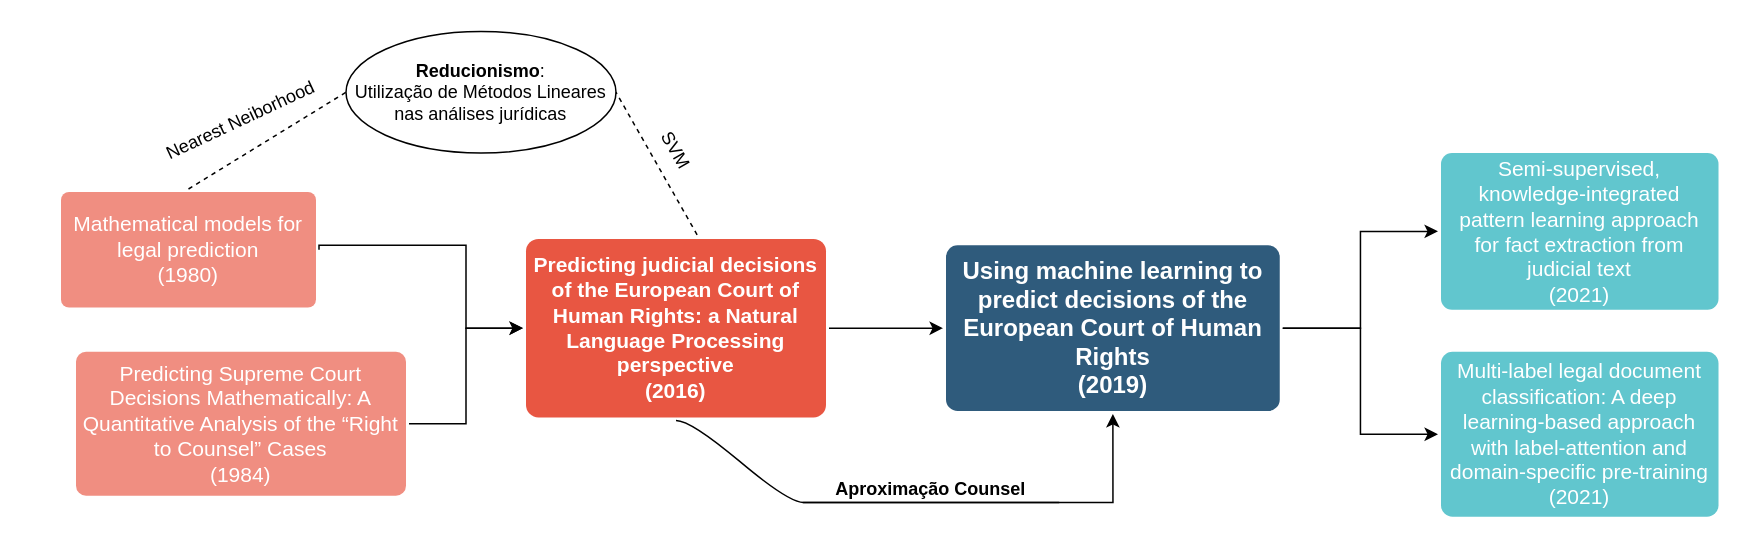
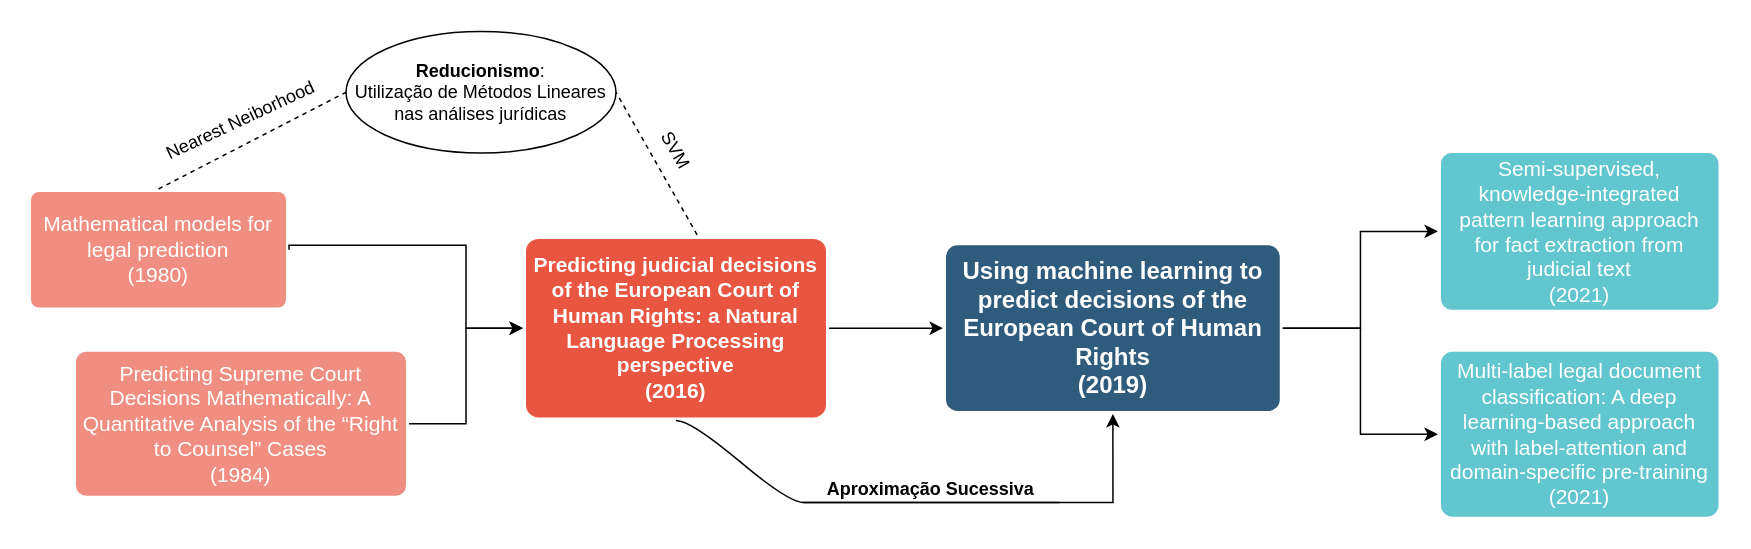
node "Mathematical models for legal prediction (1980)": moved (188, 250) -> (158, 250)
node "Aproximação Counsel": label "Aproximação Counsel" -> "Aproximação Sucessiva"
